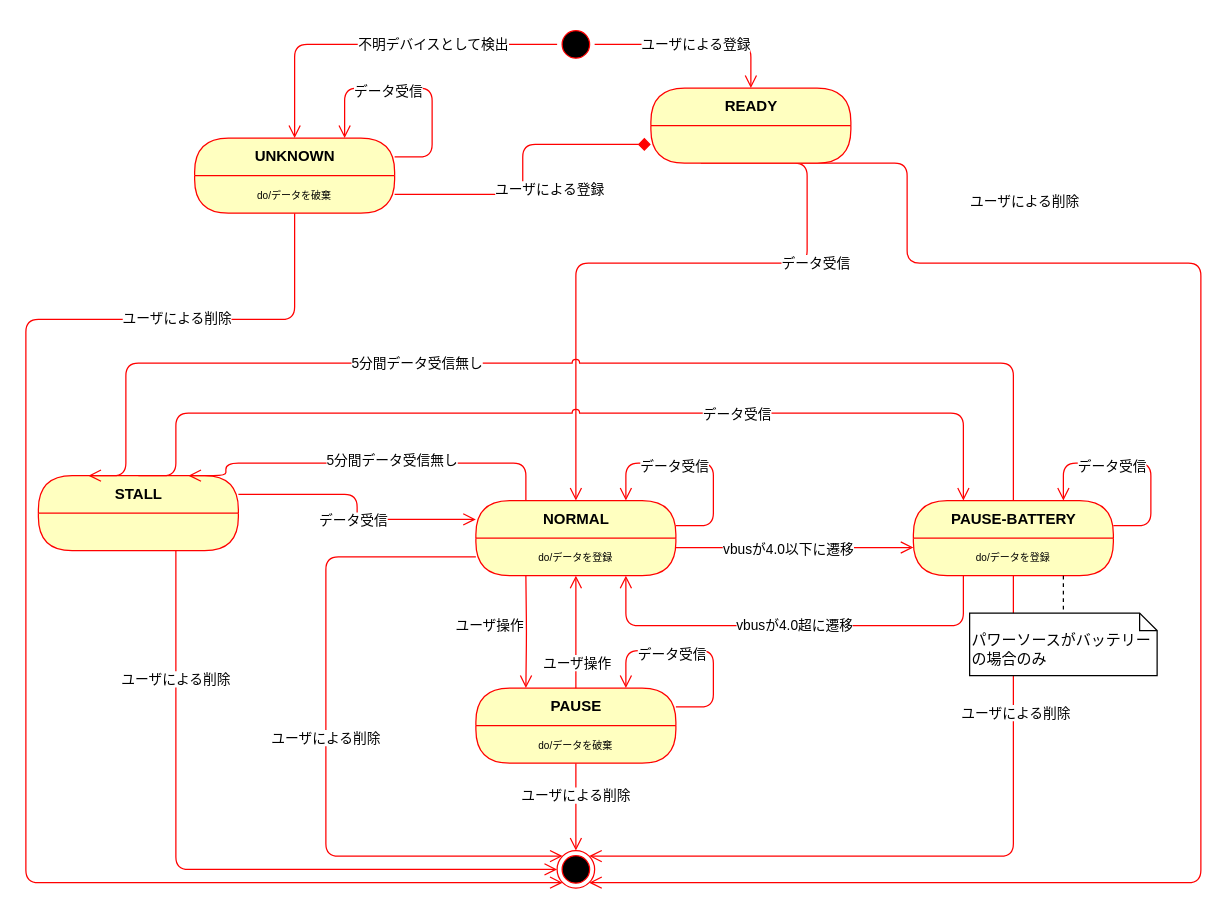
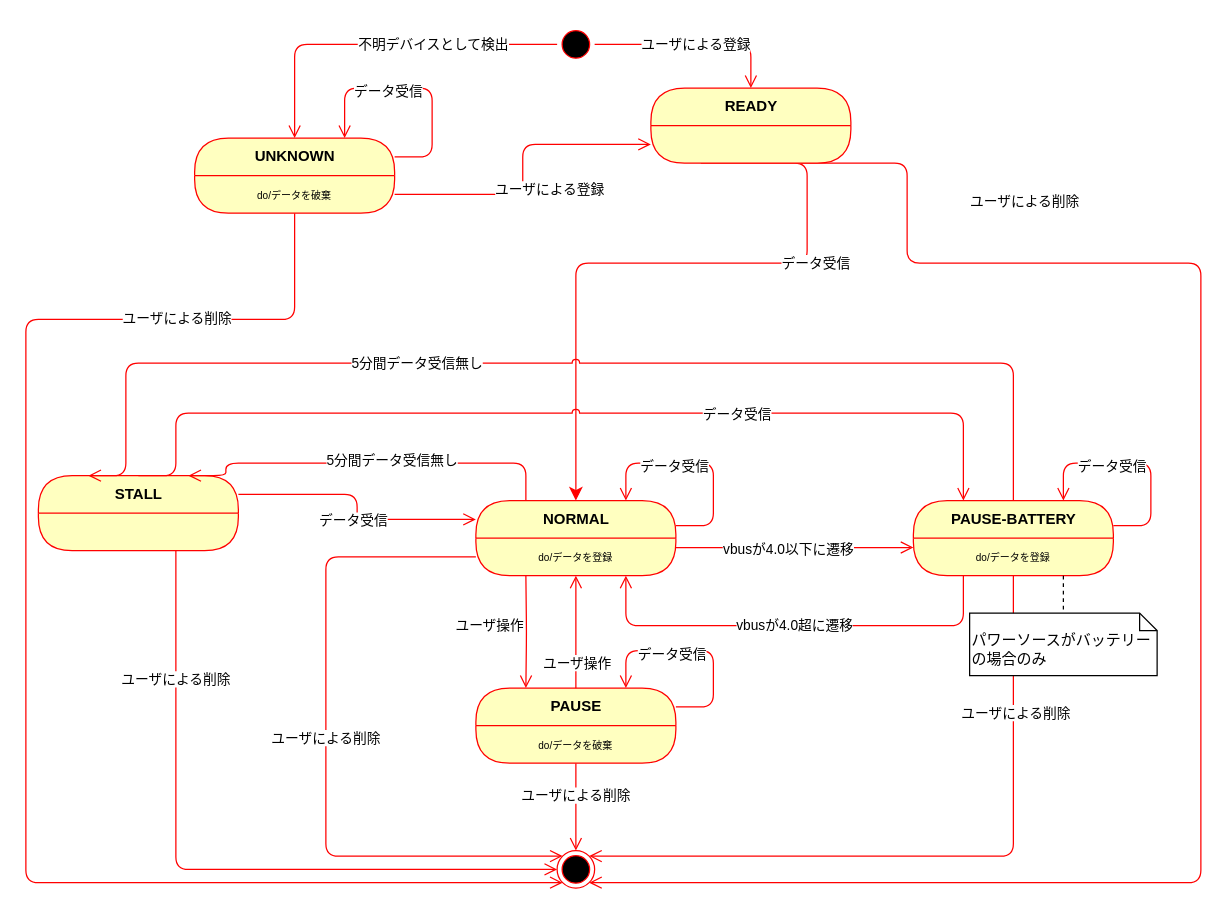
edge "UNKNOWN" -> "READY": arrowhead diamond -> open
edge "READY" -> "NORMAL": arrowhead open -> classic
